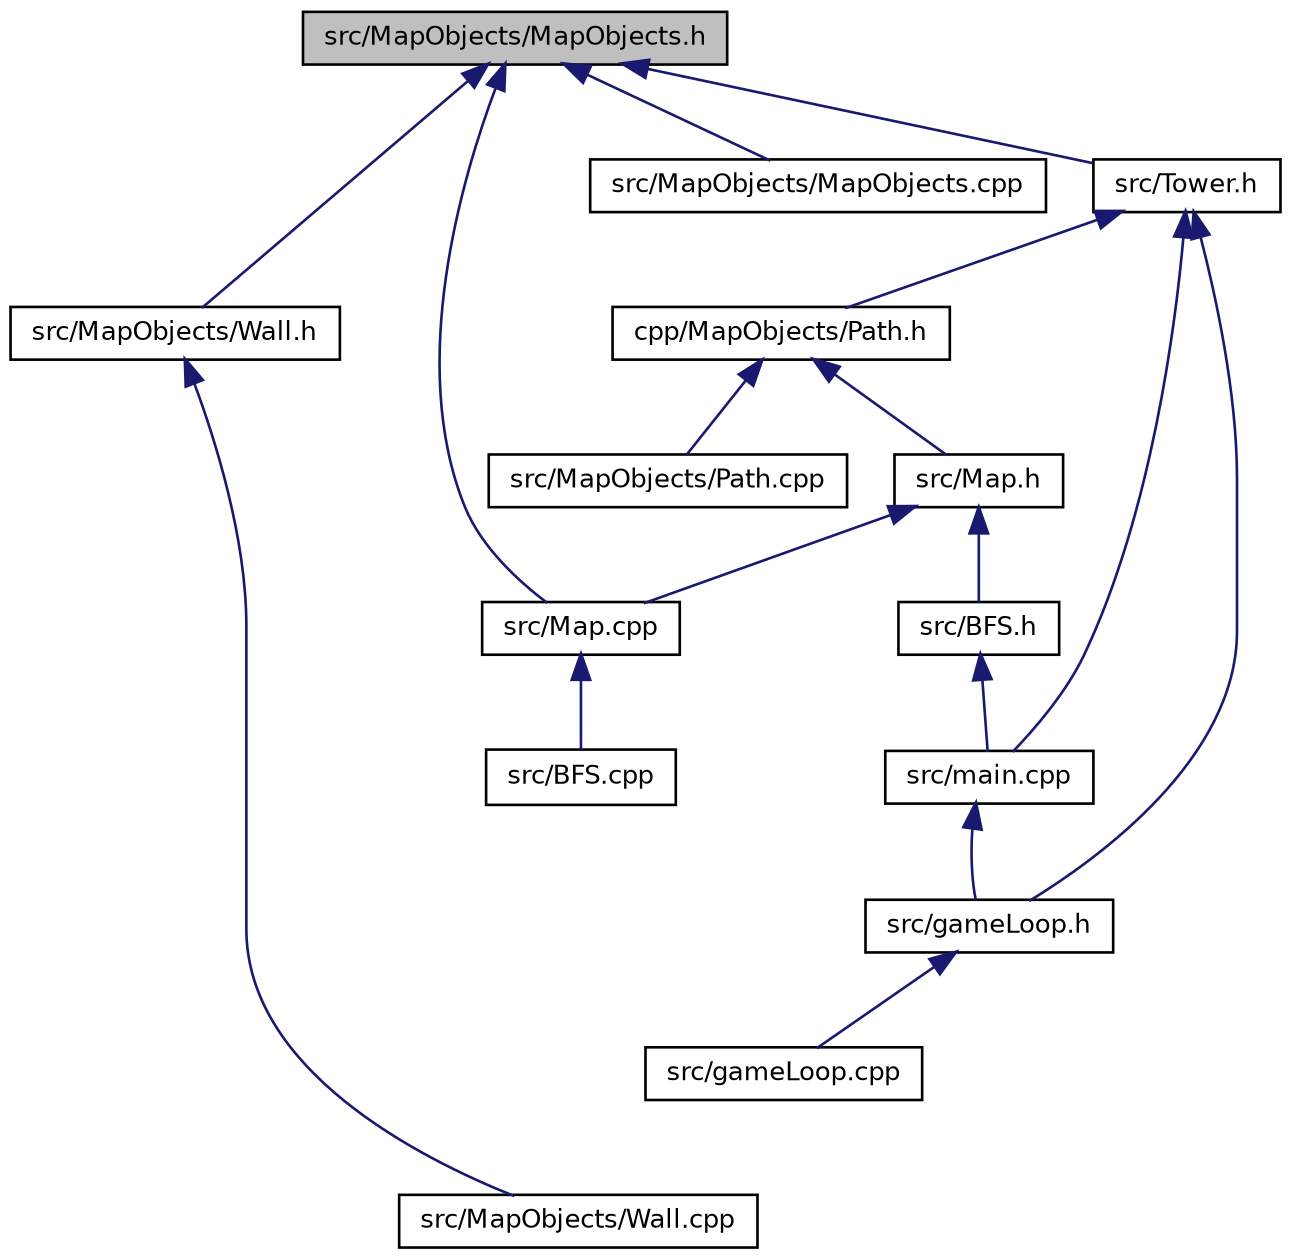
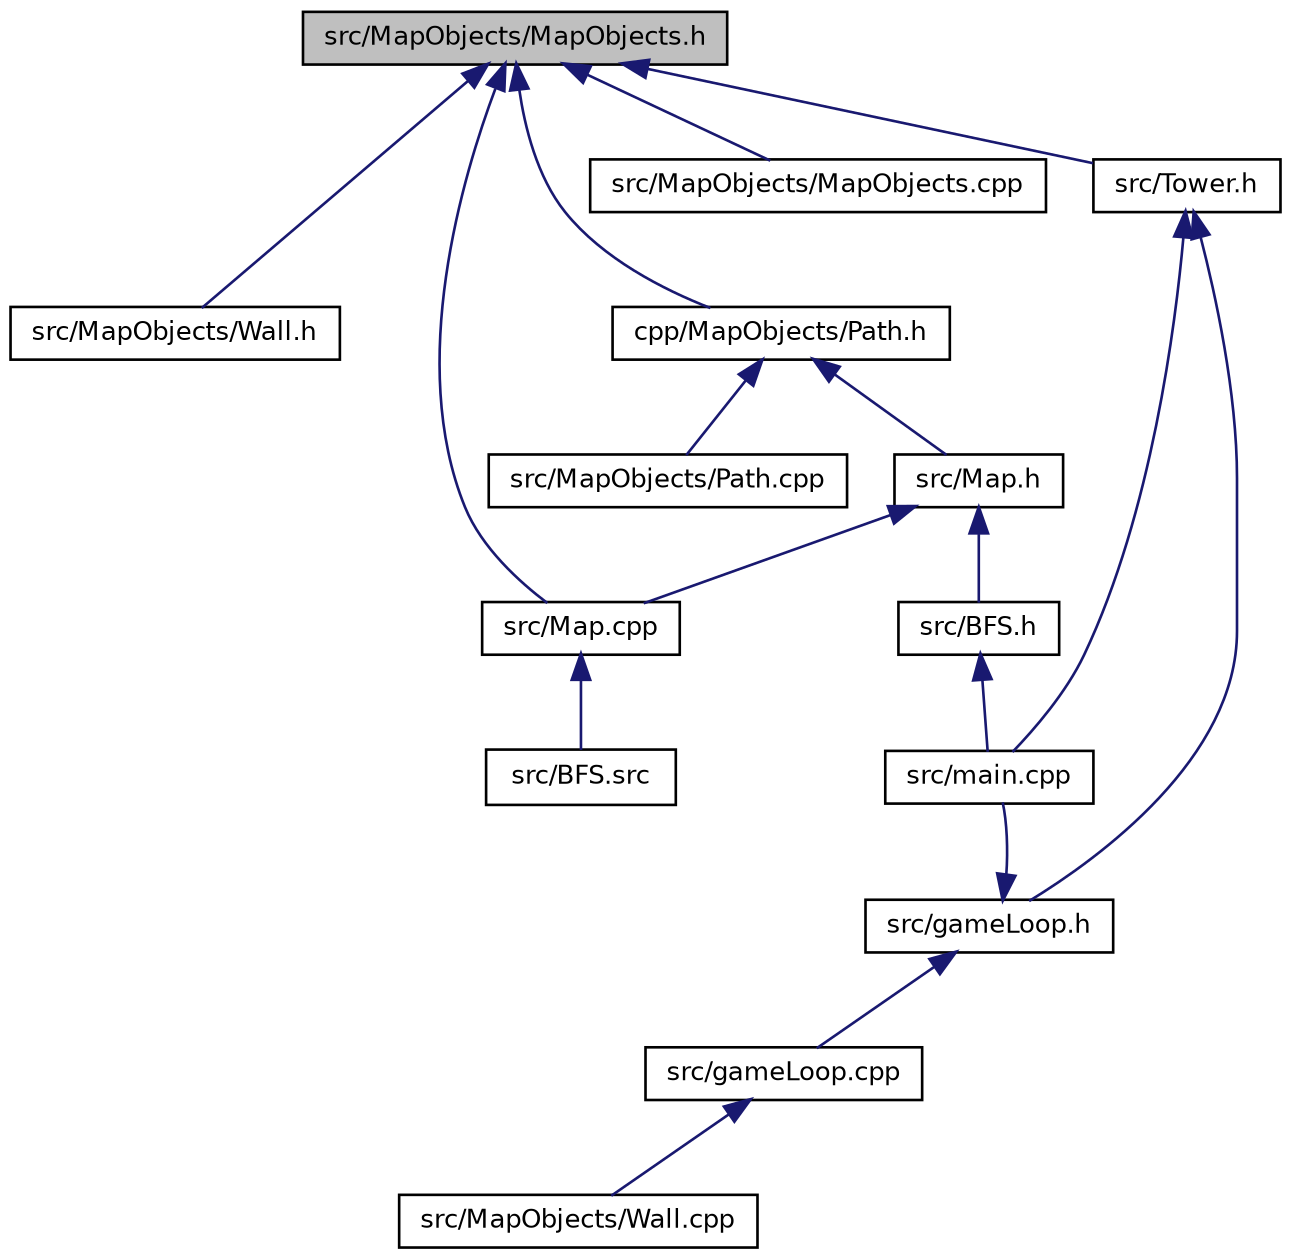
edge "cpp/MapObjects/Path.h" -> "src/Tower.h": now "cpp/MapObjects/Path.h" -> "src/MapObjects/MapObjects.h"
node "src/BFS.cpp": label "src/BFS.cpp" -> "src/BFS.src"
edge "src/MapObjects/Wall.cpp" -> "src/MapObjects/Wall.h": now "src/MapObjects/Wall.cpp" -> "src/gameLoop.cpp"
edge "src/gameLoop.h" -> "src/main.cpp": reversed
